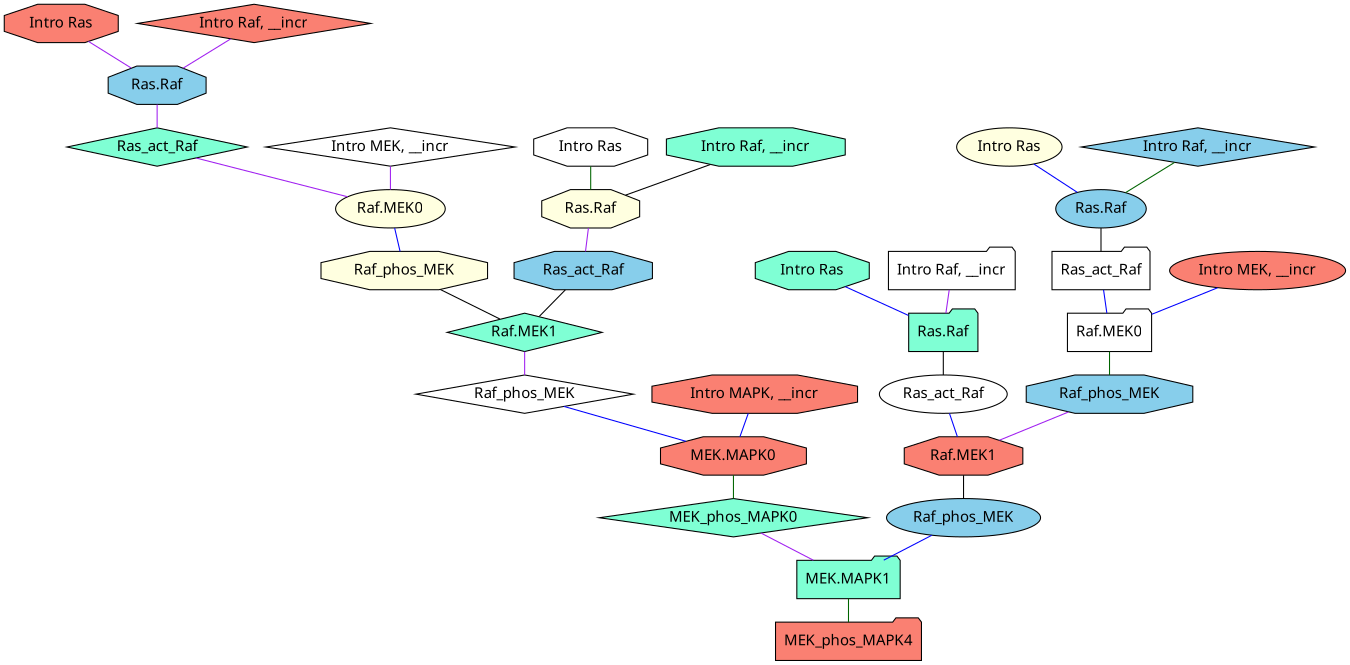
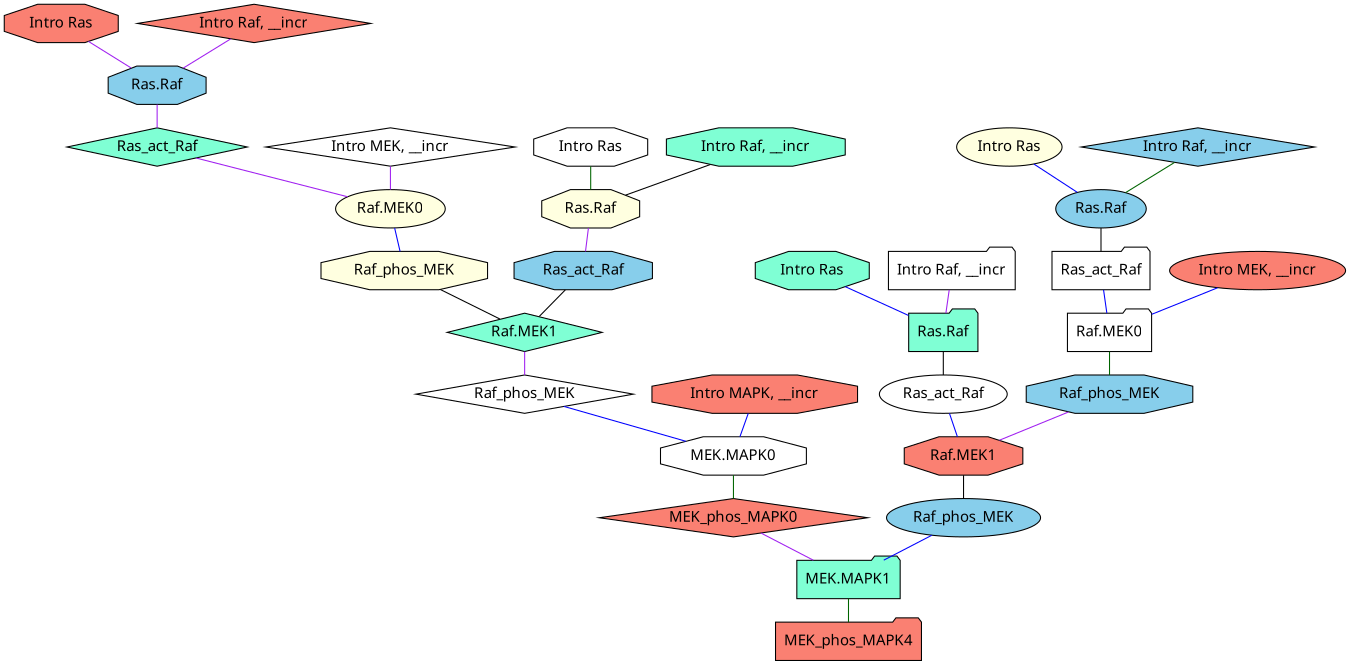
node "MEK.MAPK0": fillcolor salmon -> white
node "MEK_phos_MAPK0": fillcolor aquamarine -> salmon
